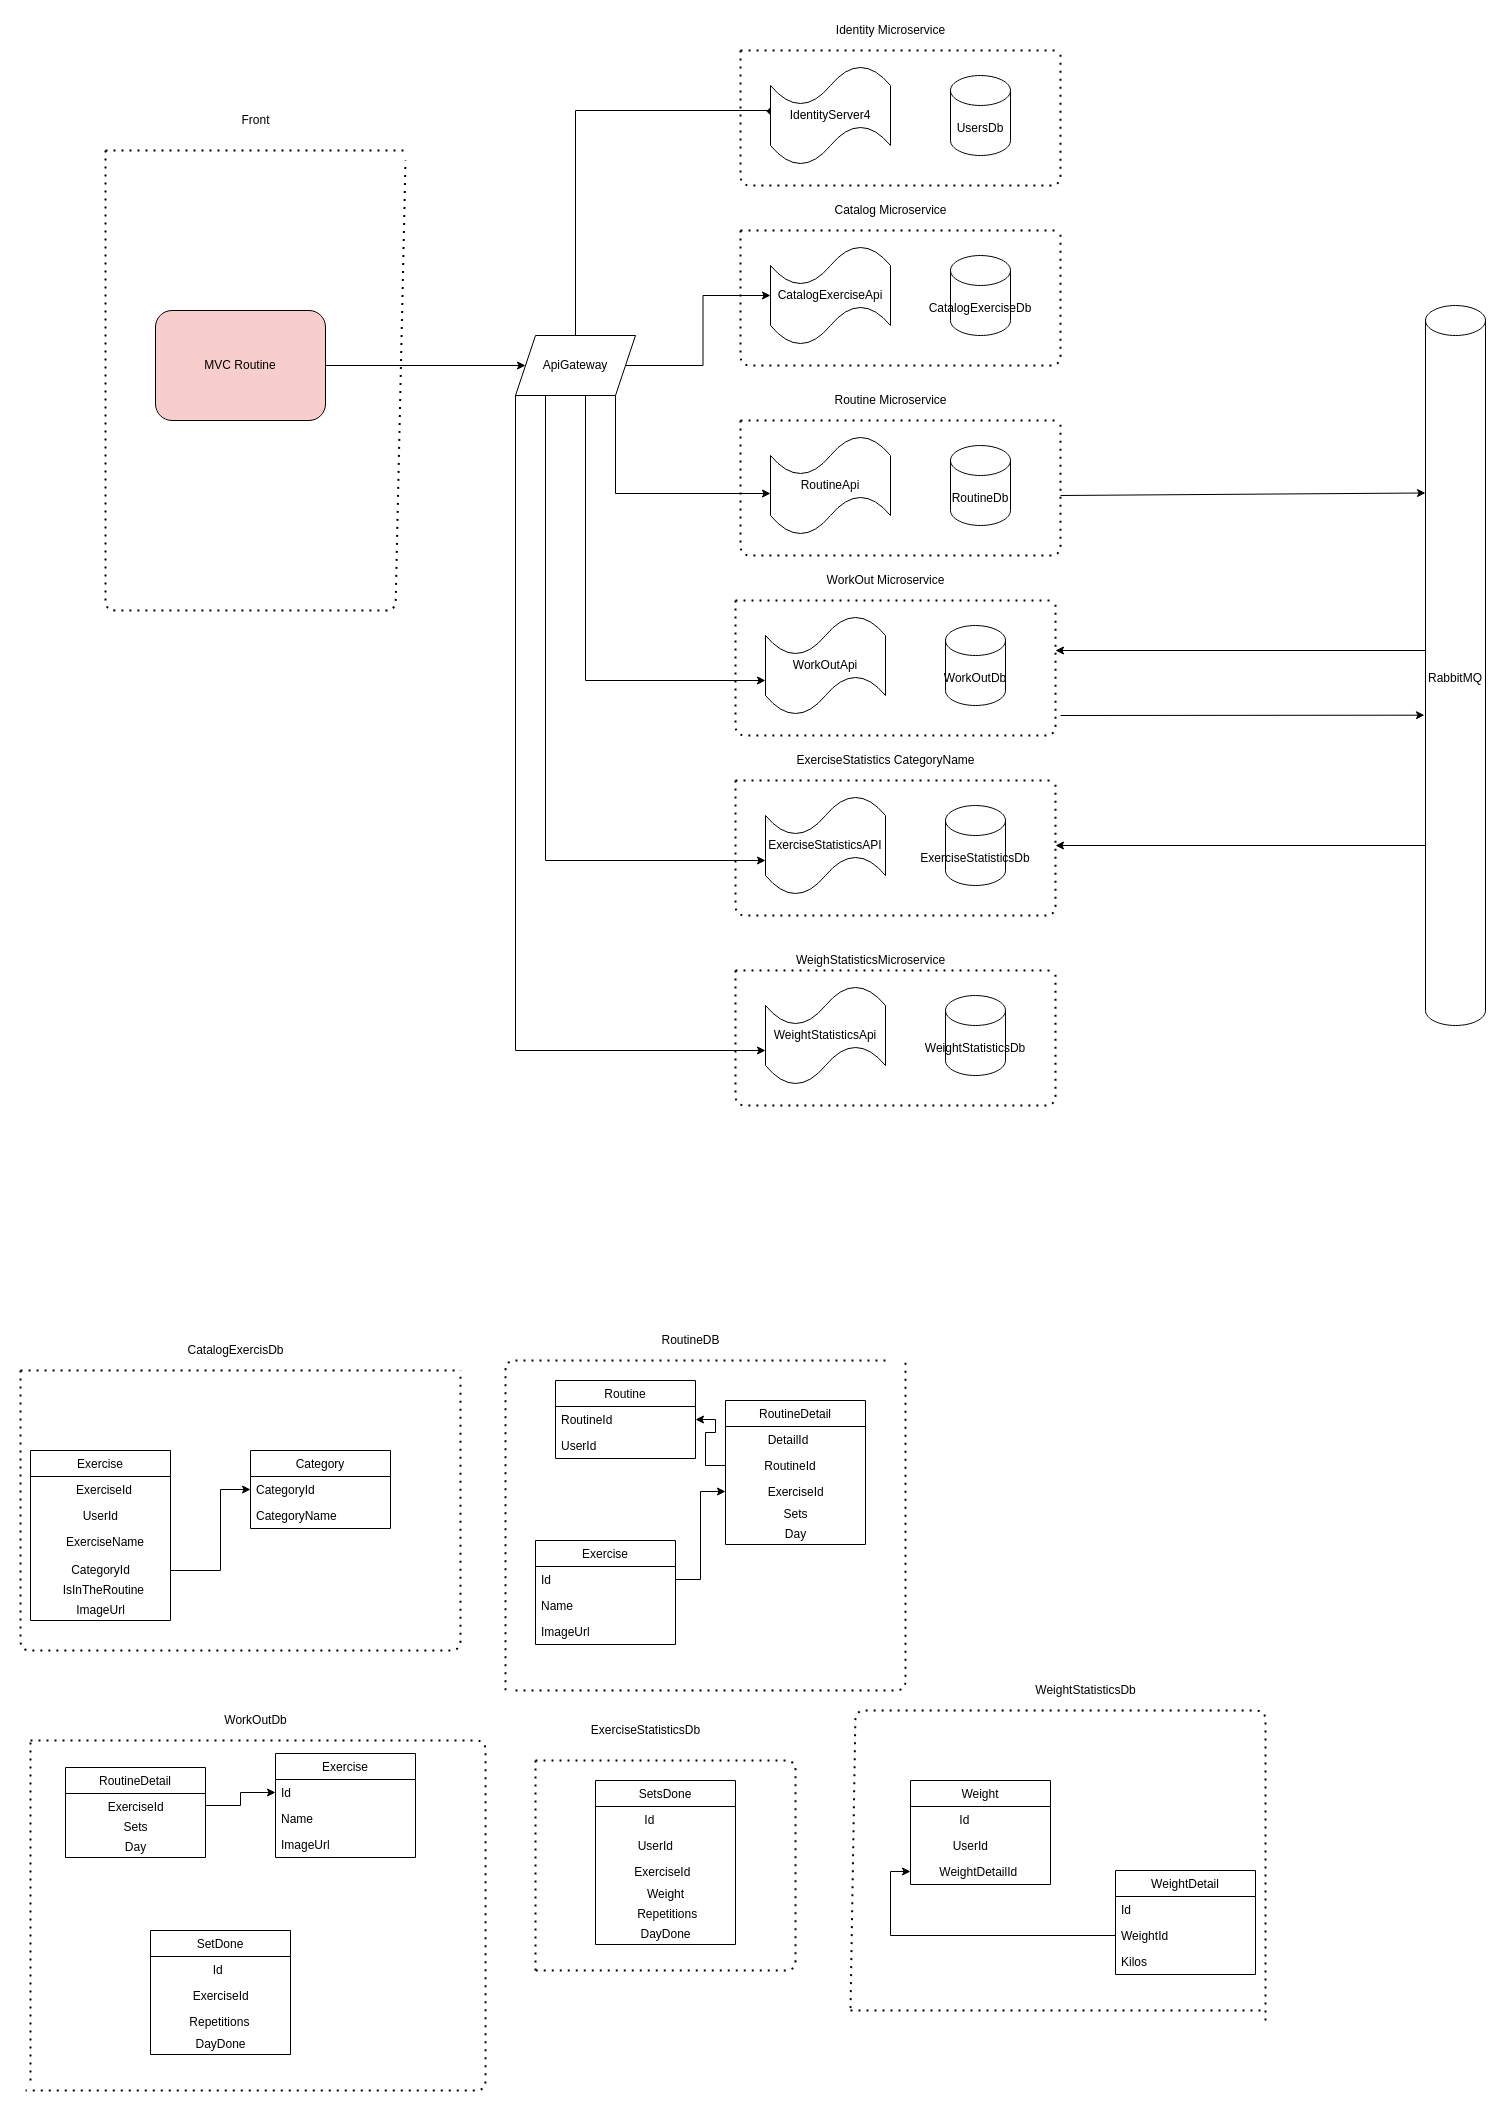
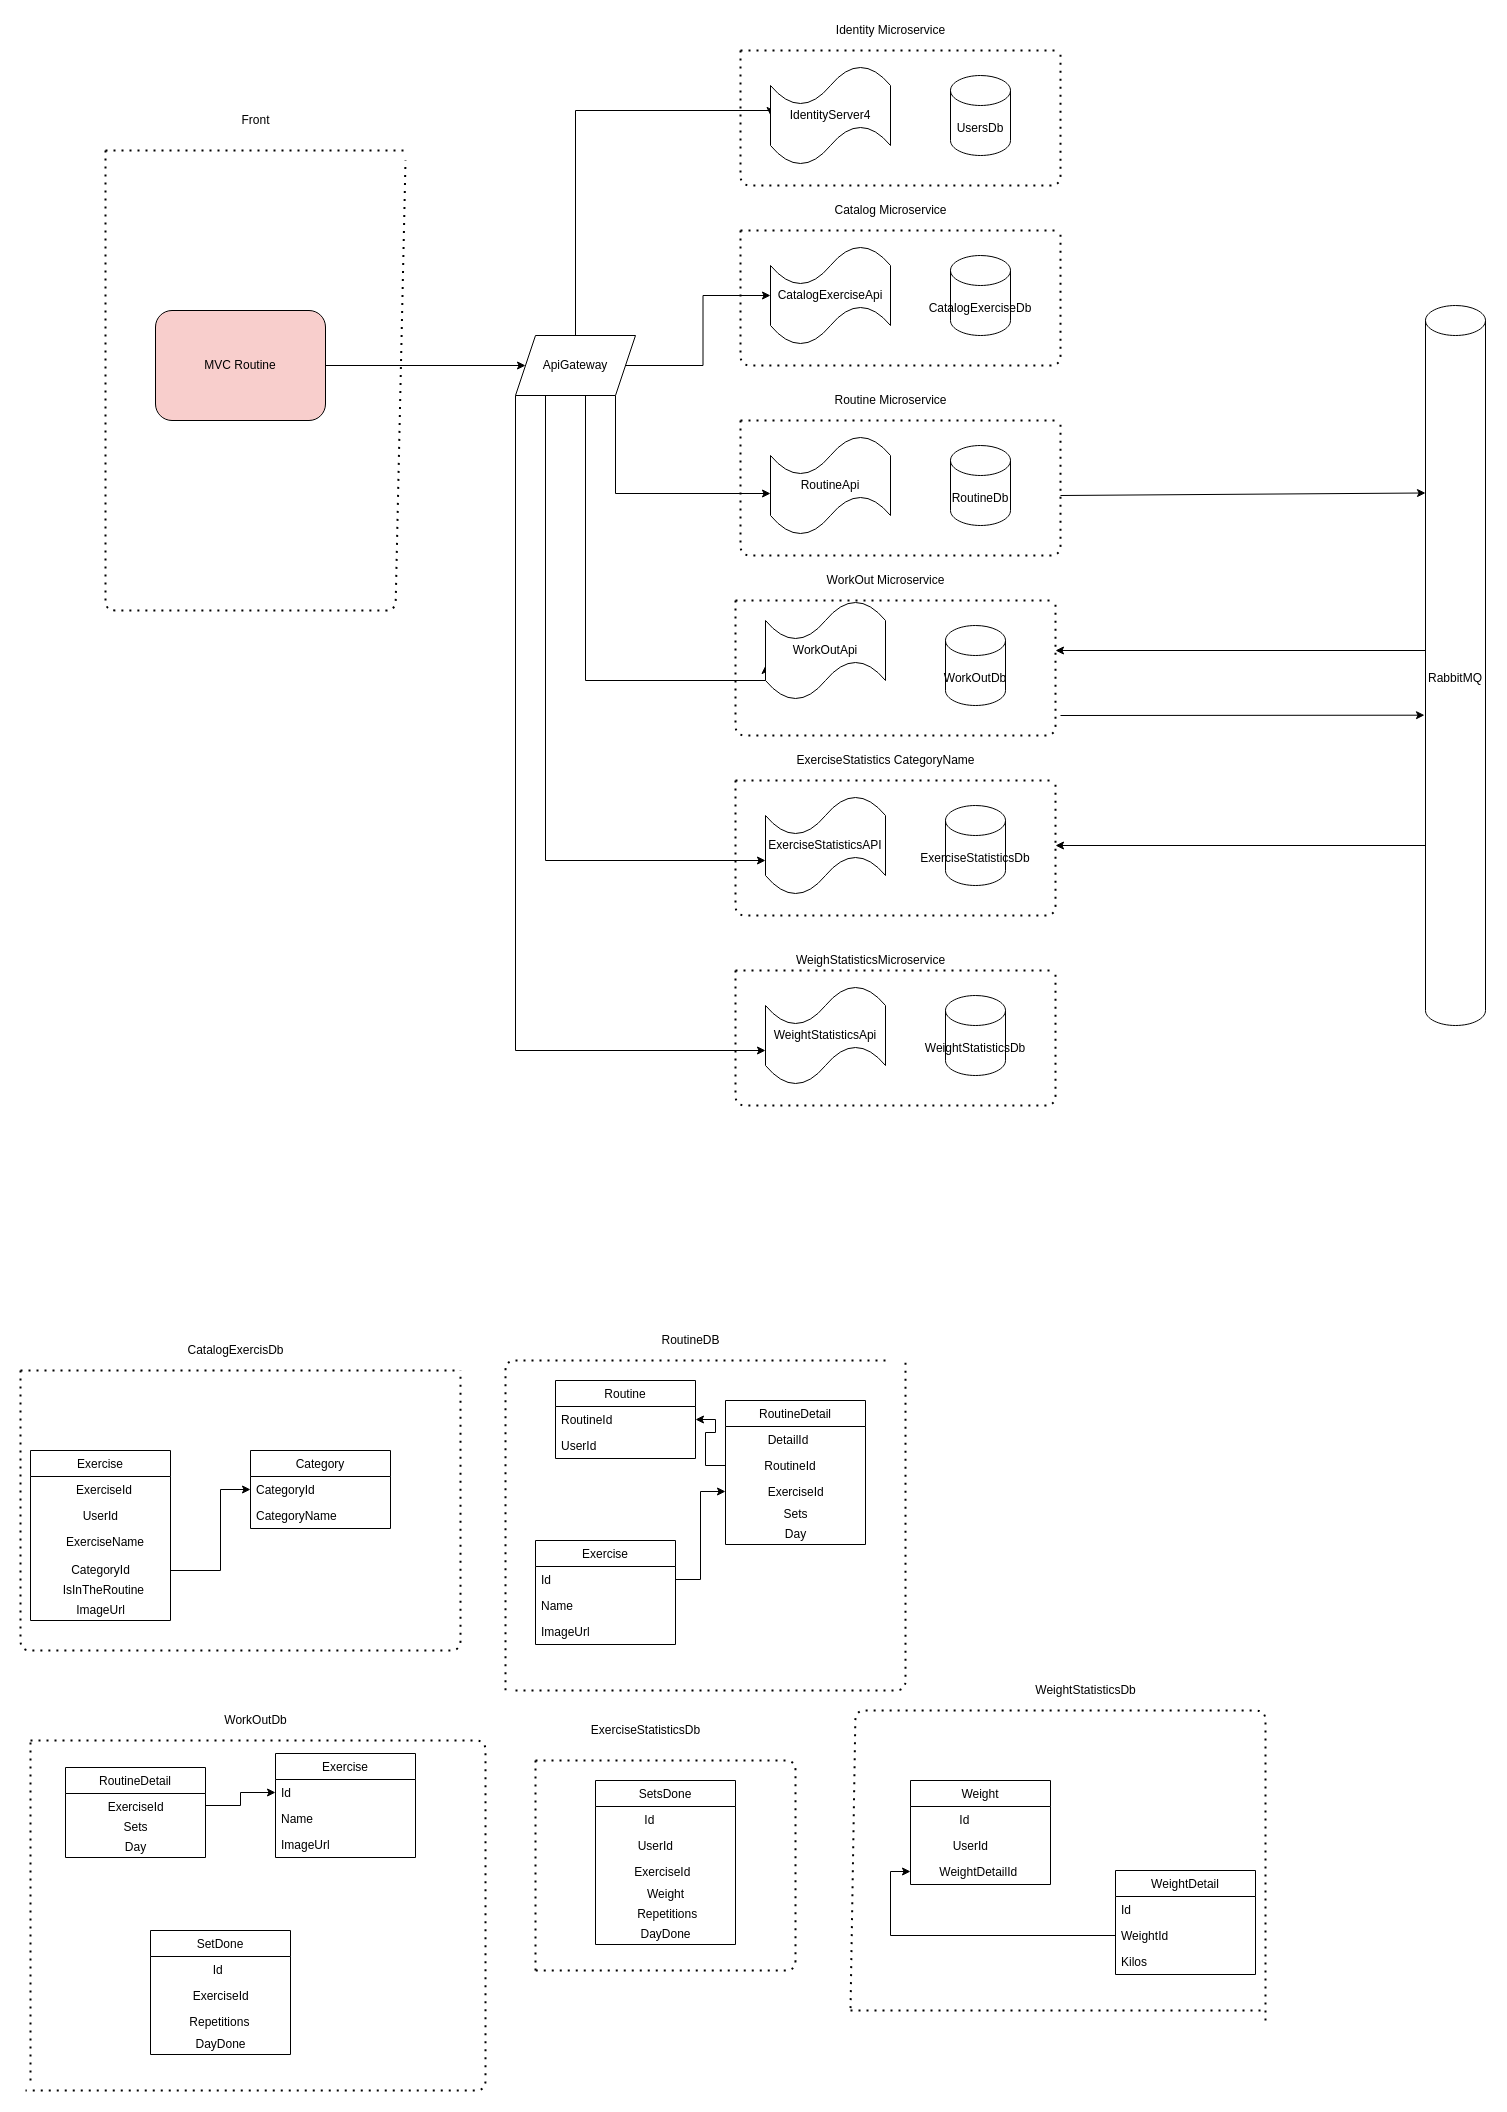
edge "ApiGateway" -> "IdentityServer4": arrowhead diamond -> classic
node "WorkOutApi": moved (826, 666) -> (826, 651)
